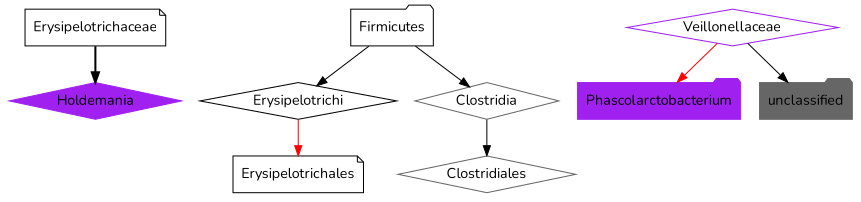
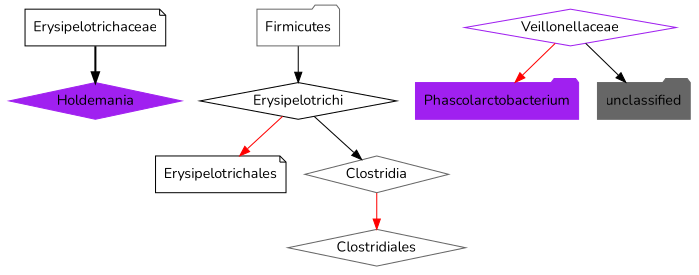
node "Firmicutes": color black -> gray40
edge "Firmicutes" -> "Clostridia": now "Erysipelotrichi" -> "Clostridia"
edge "Clostridia" -> "Clostridiales": color black -> red
